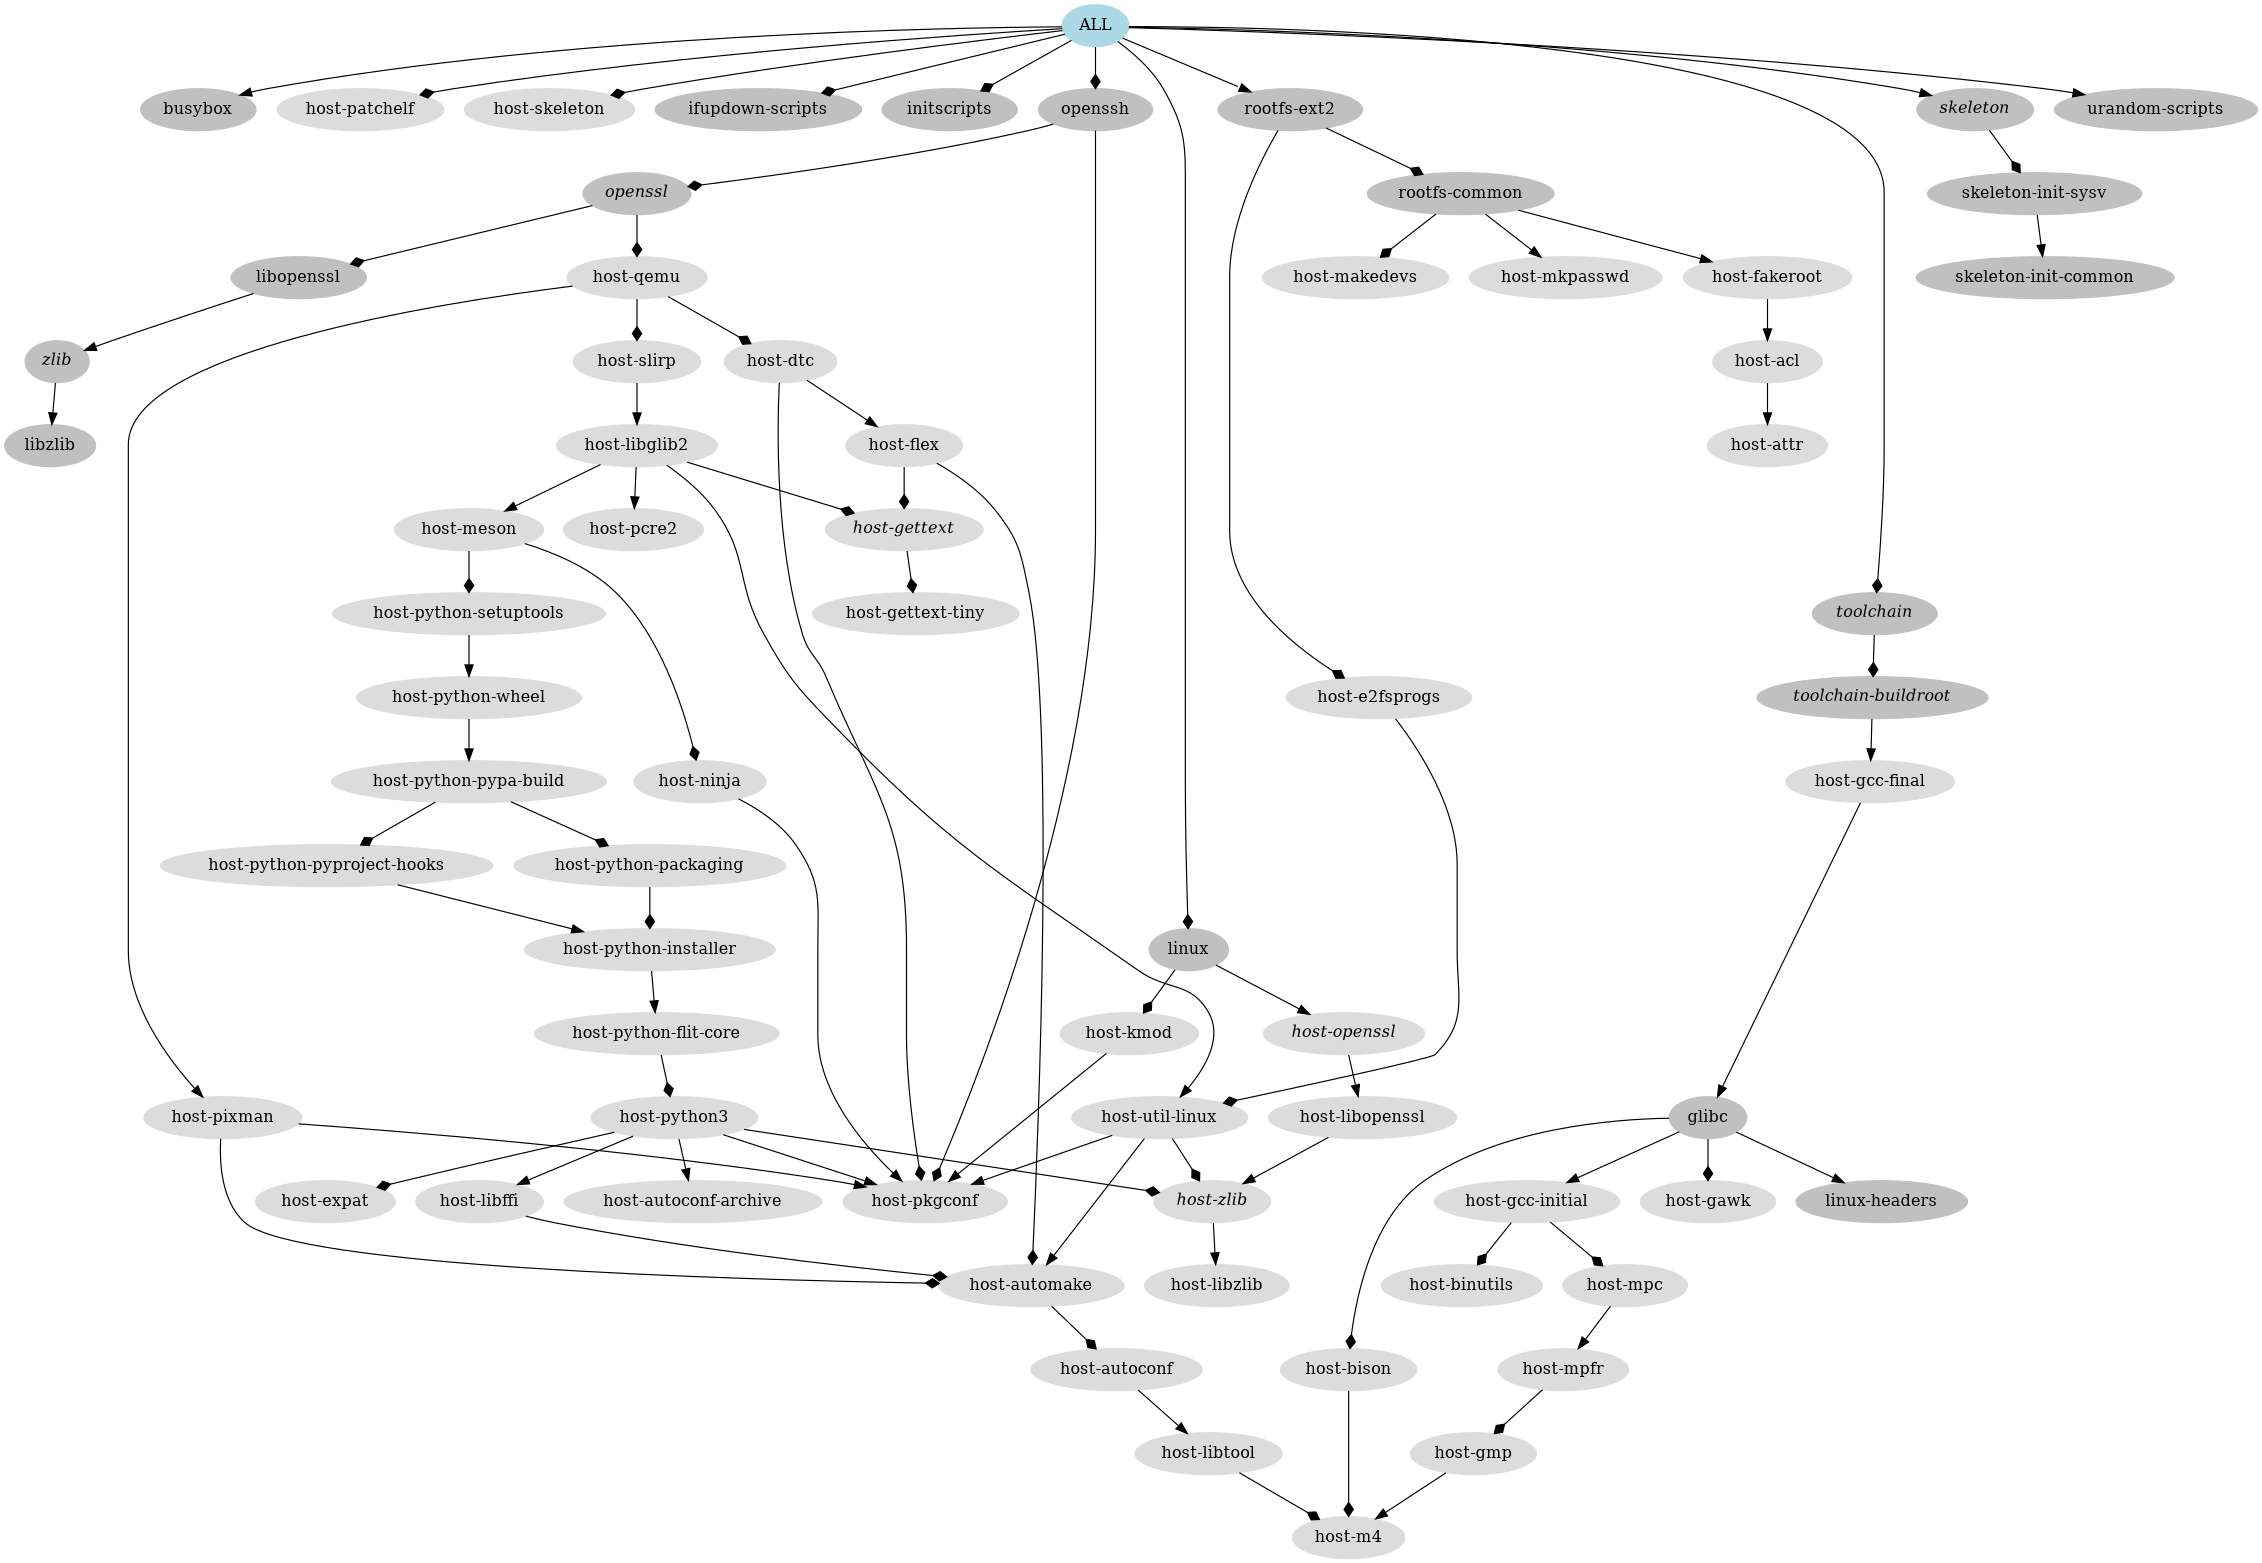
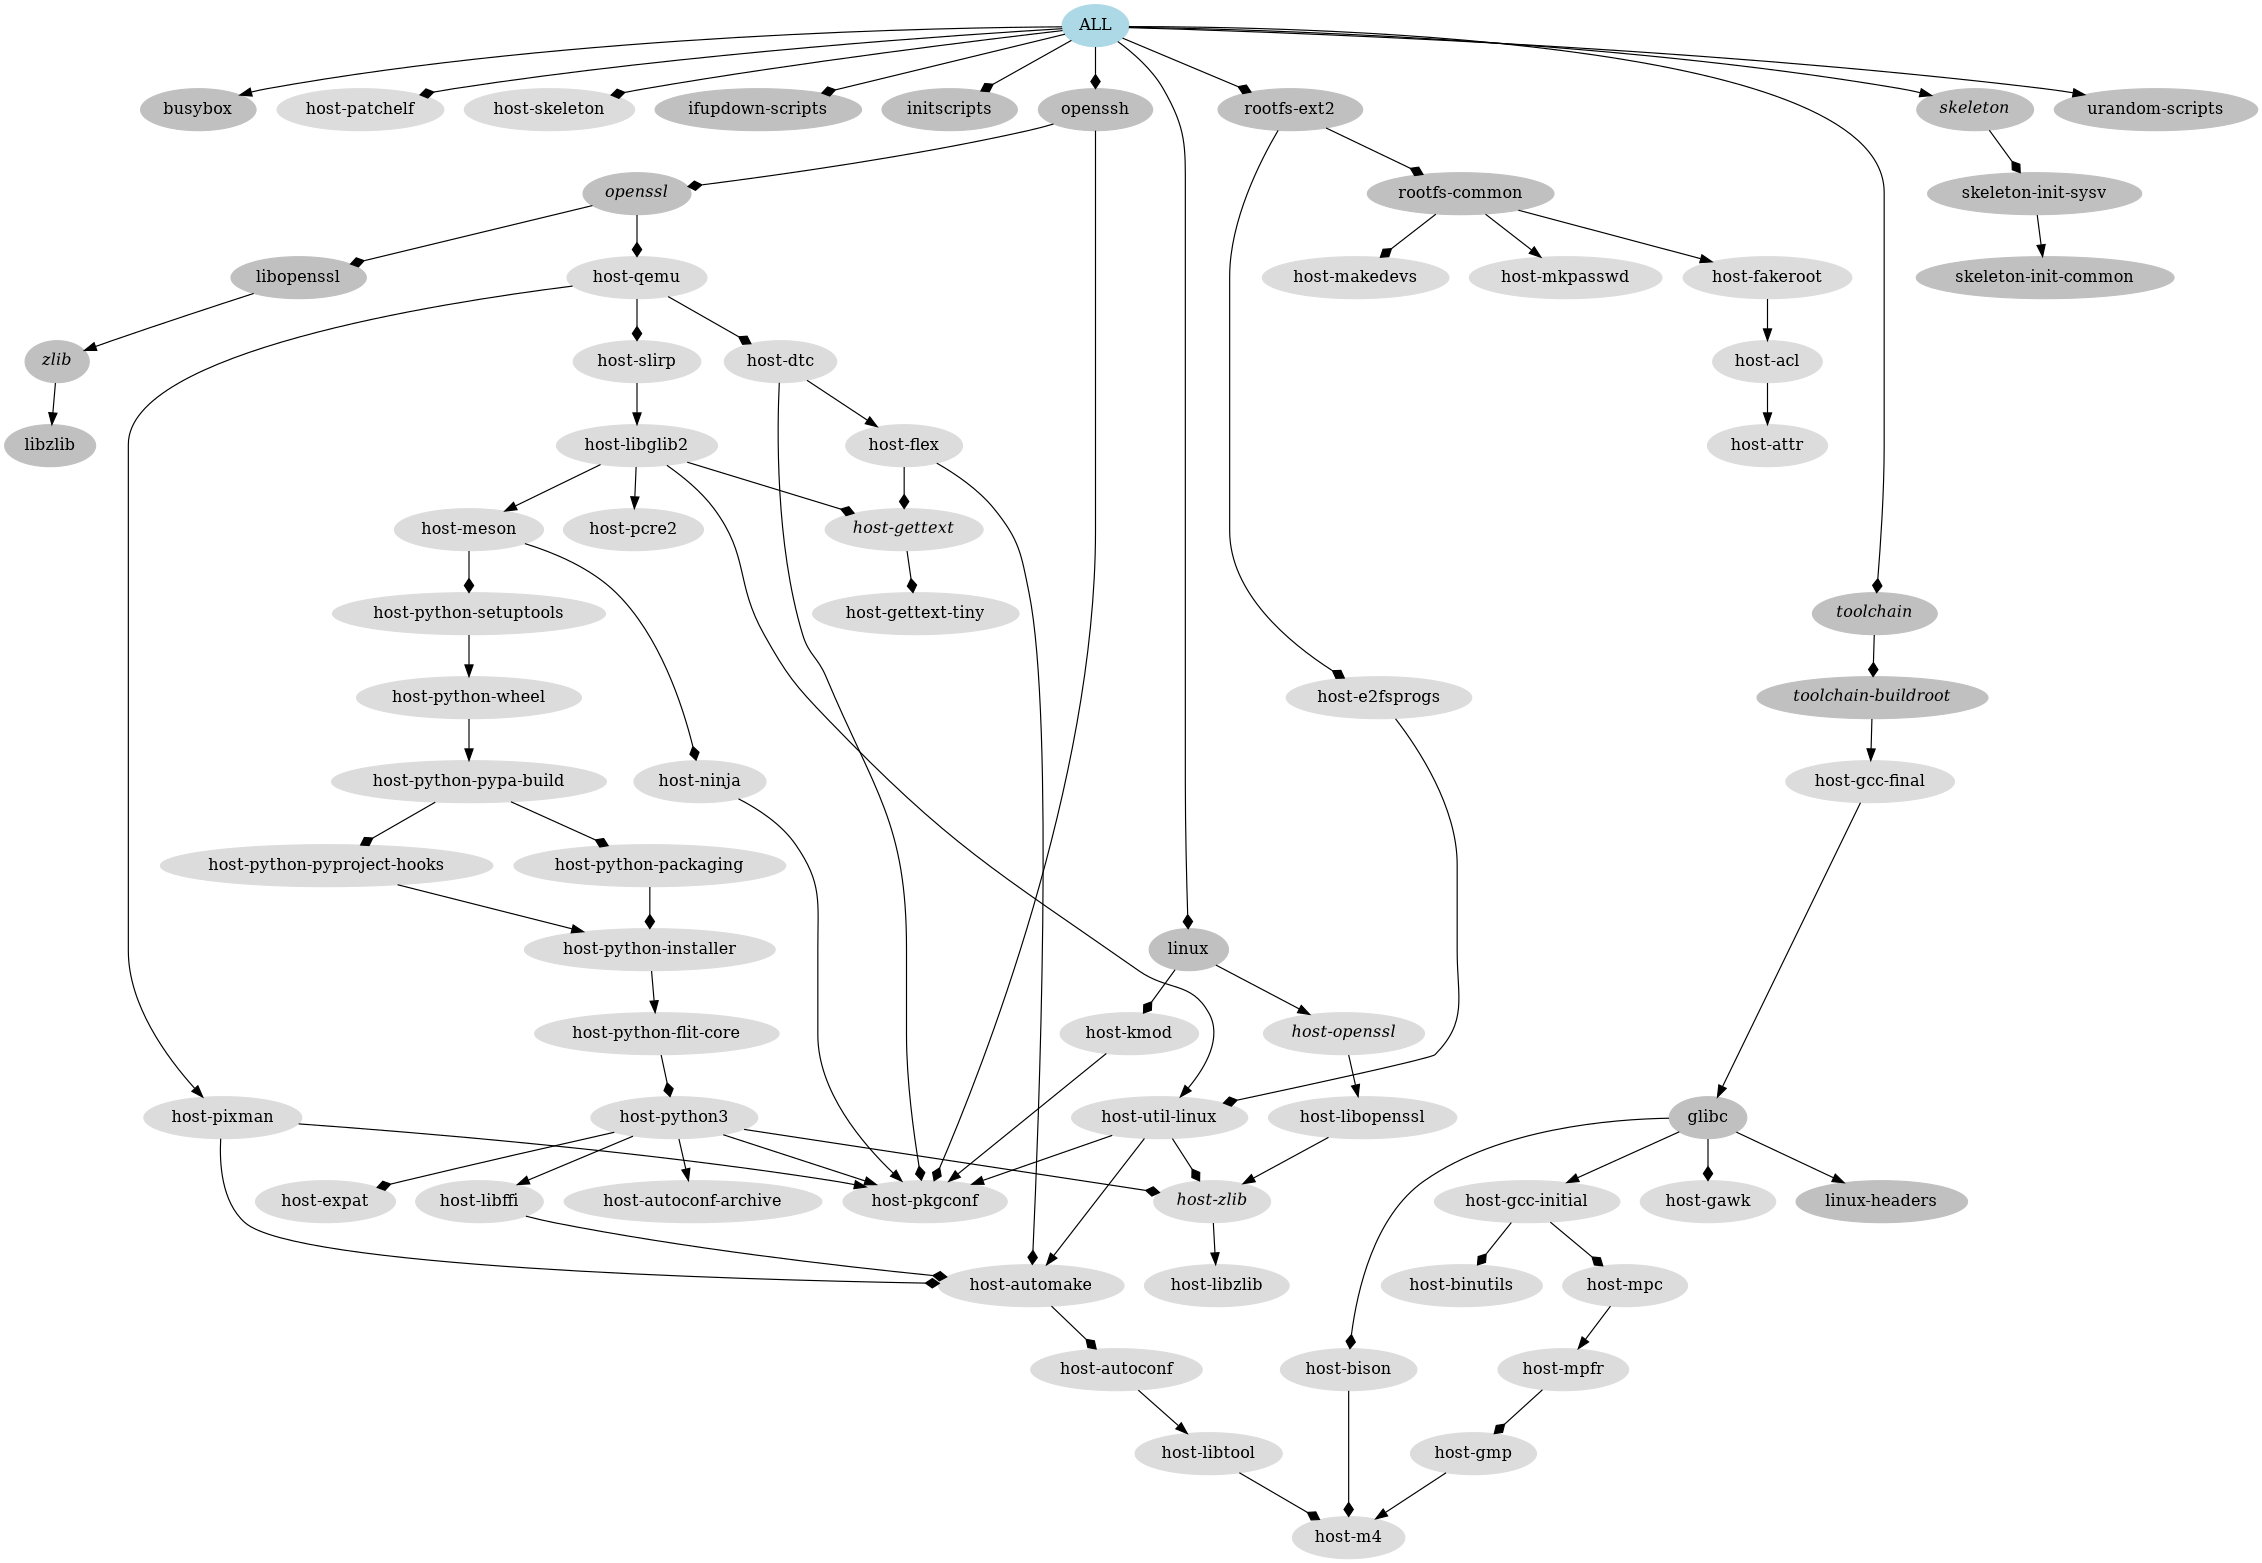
edge "ALL" -> "rootfs-ext2": arrowhead normal -> diamond
